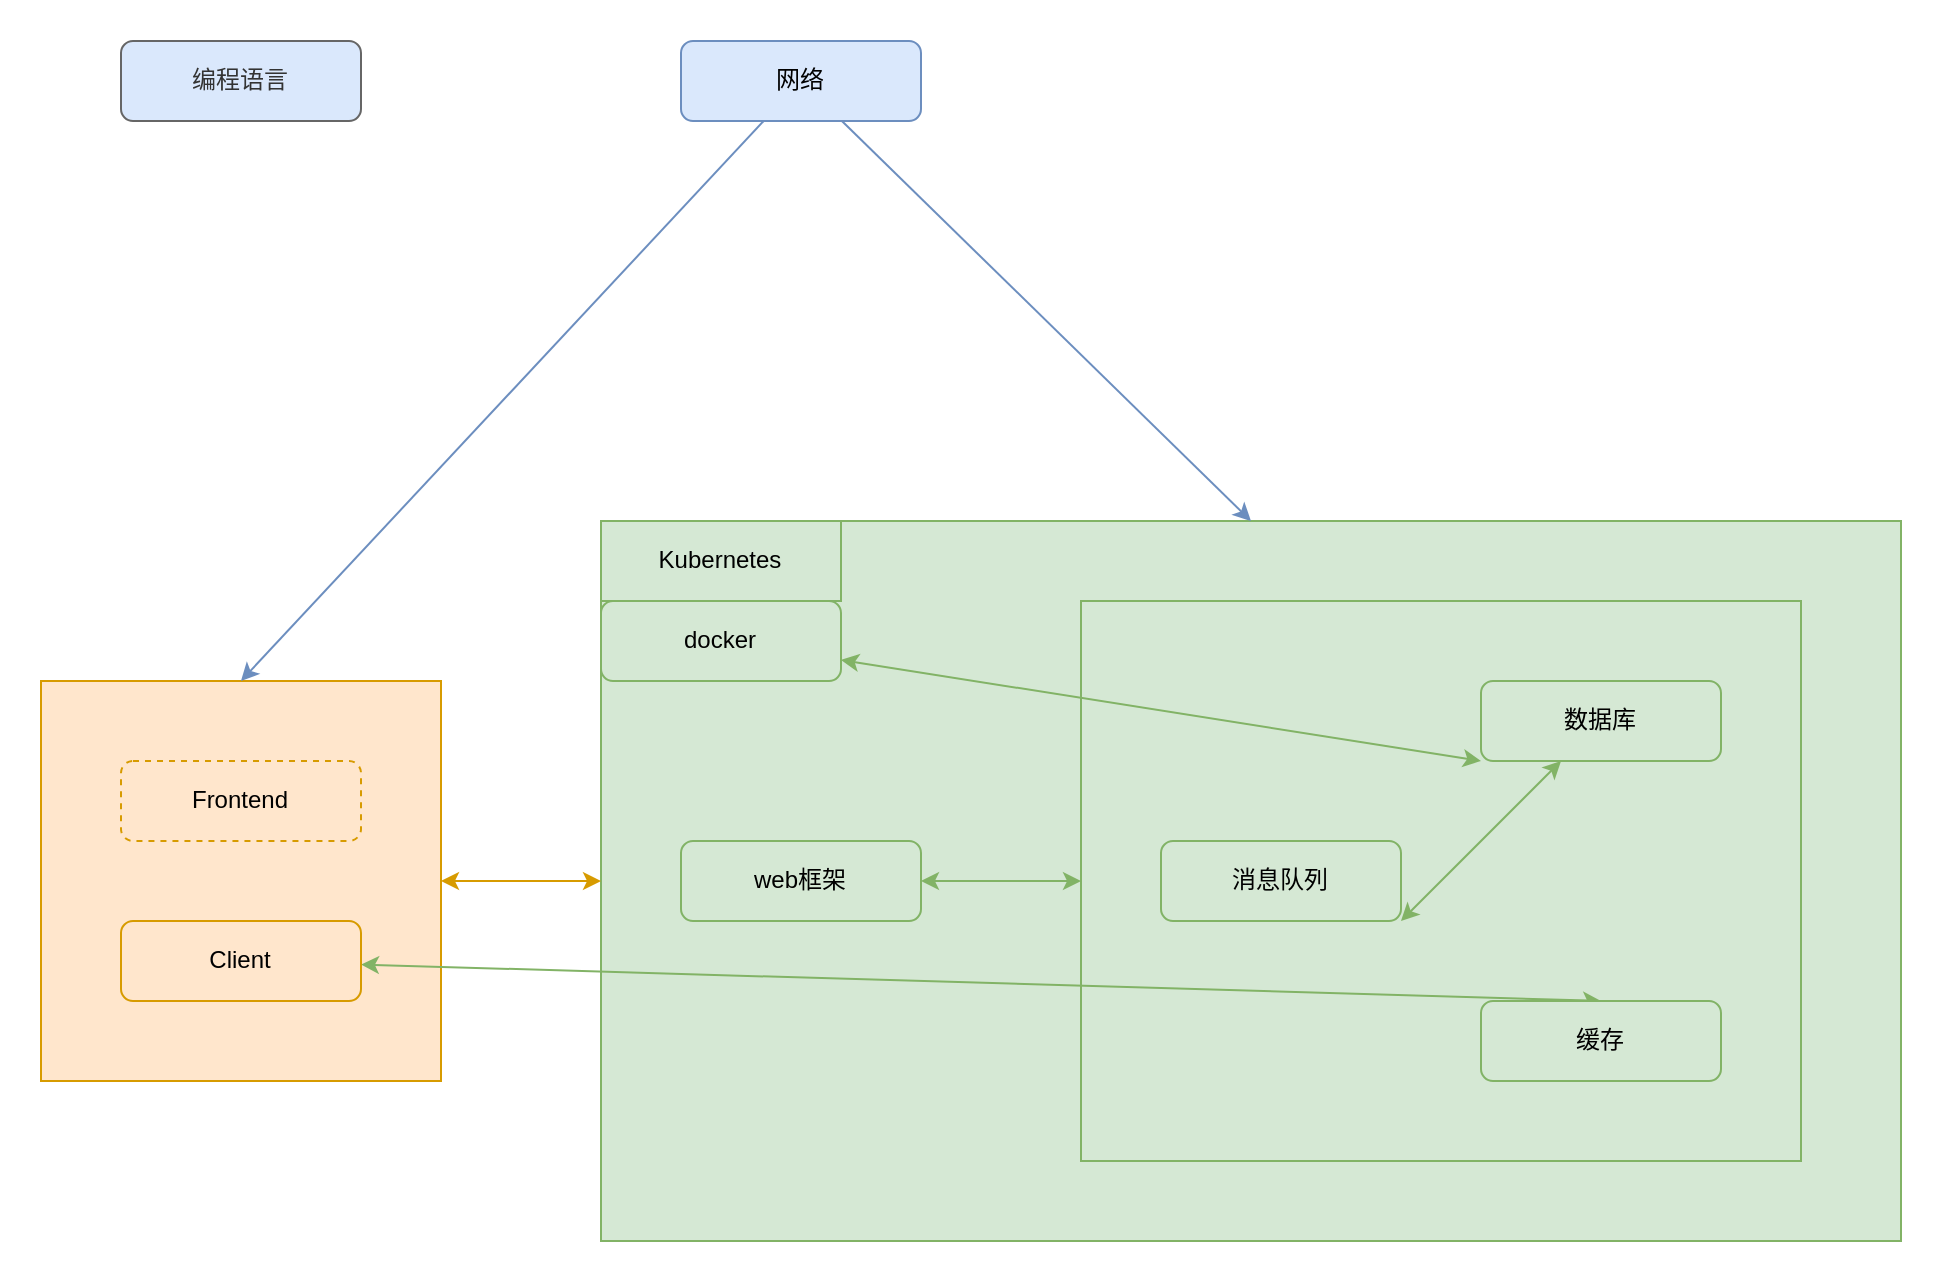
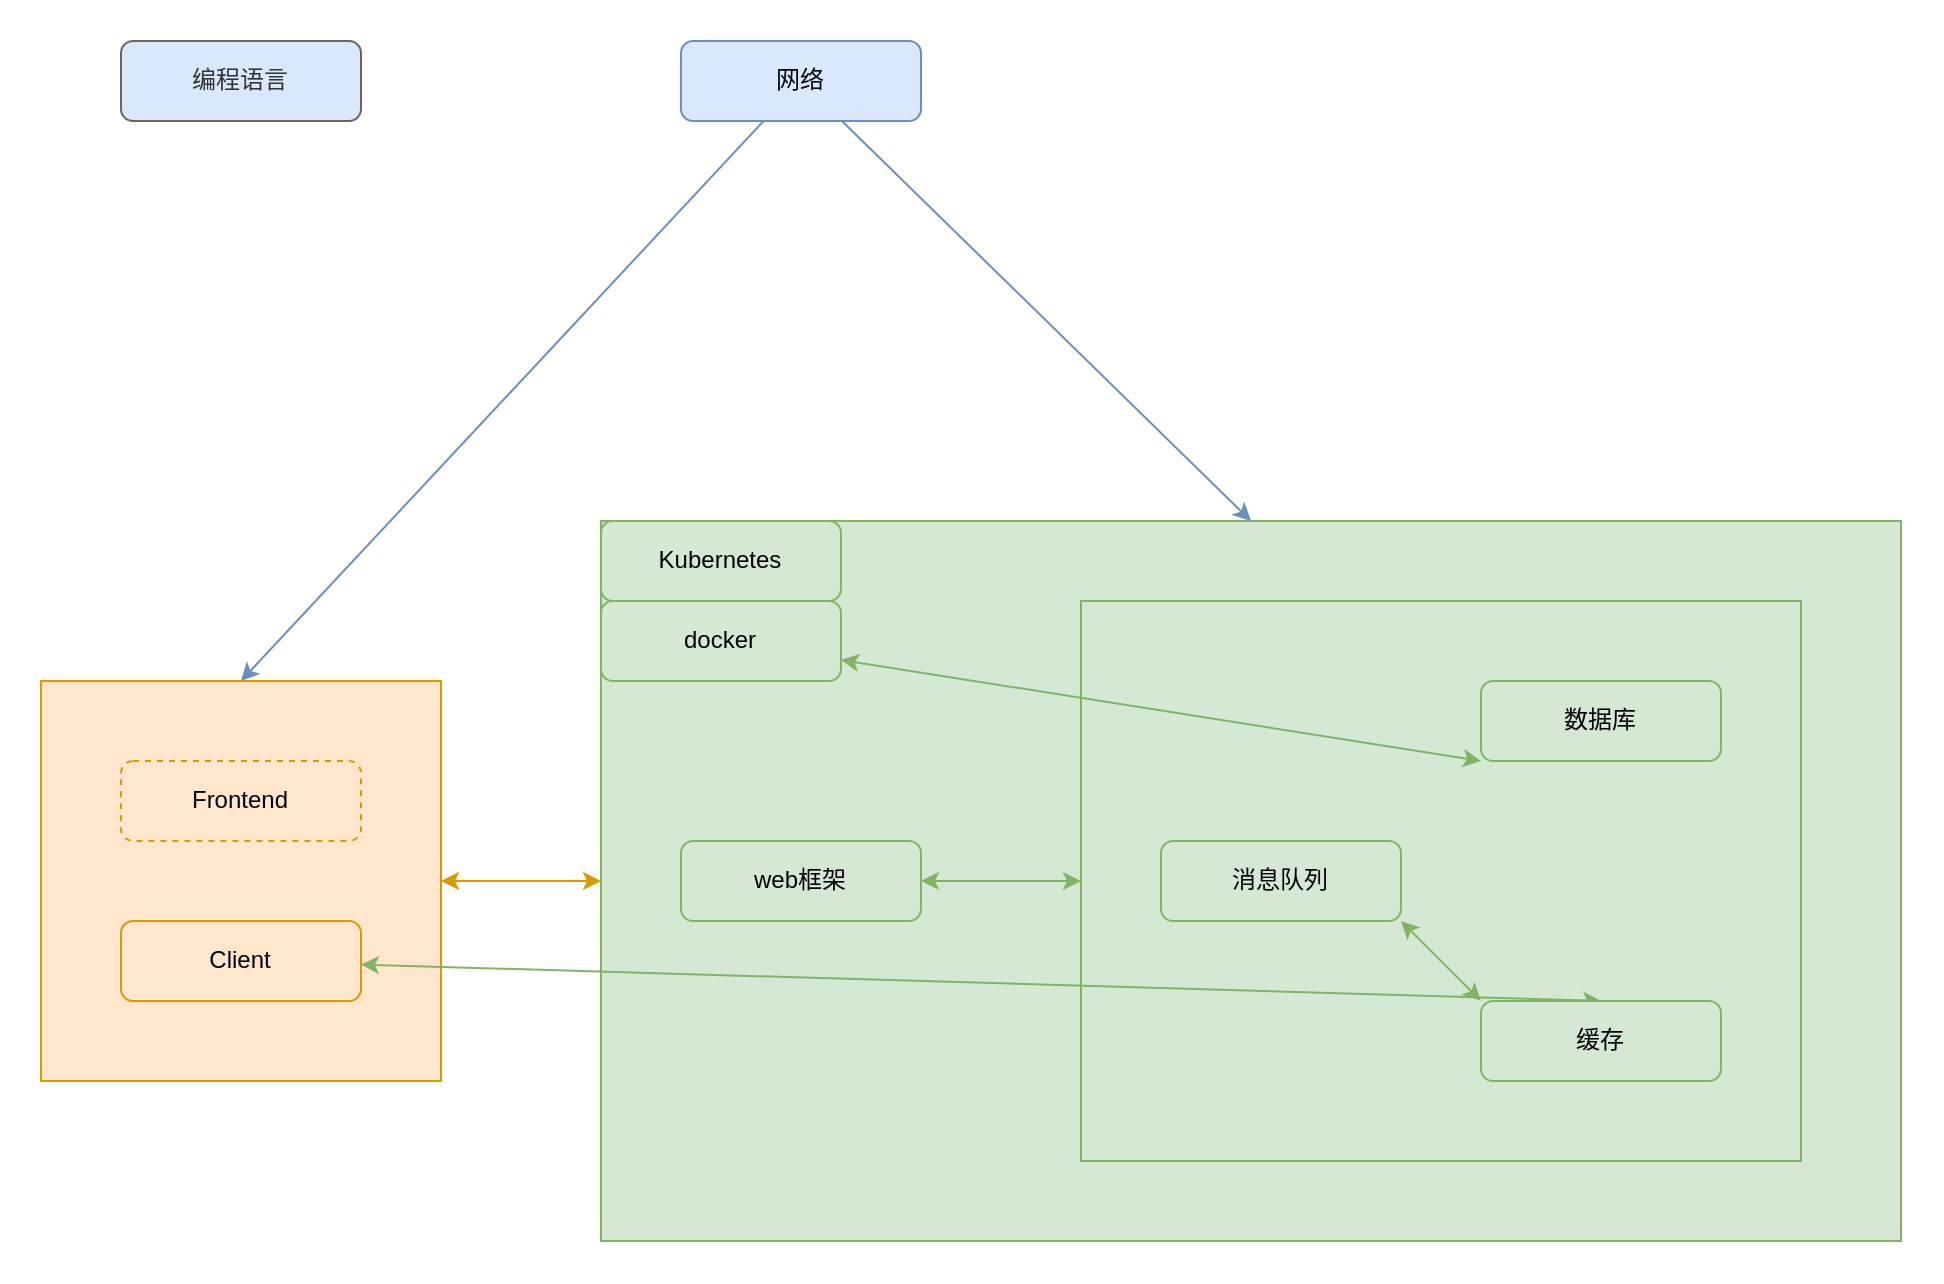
node "Kubernetes": shape rectangle -> rounded rectangle
edge "数据库" -- "消息队列": now "缓存" -- "消息队列"
